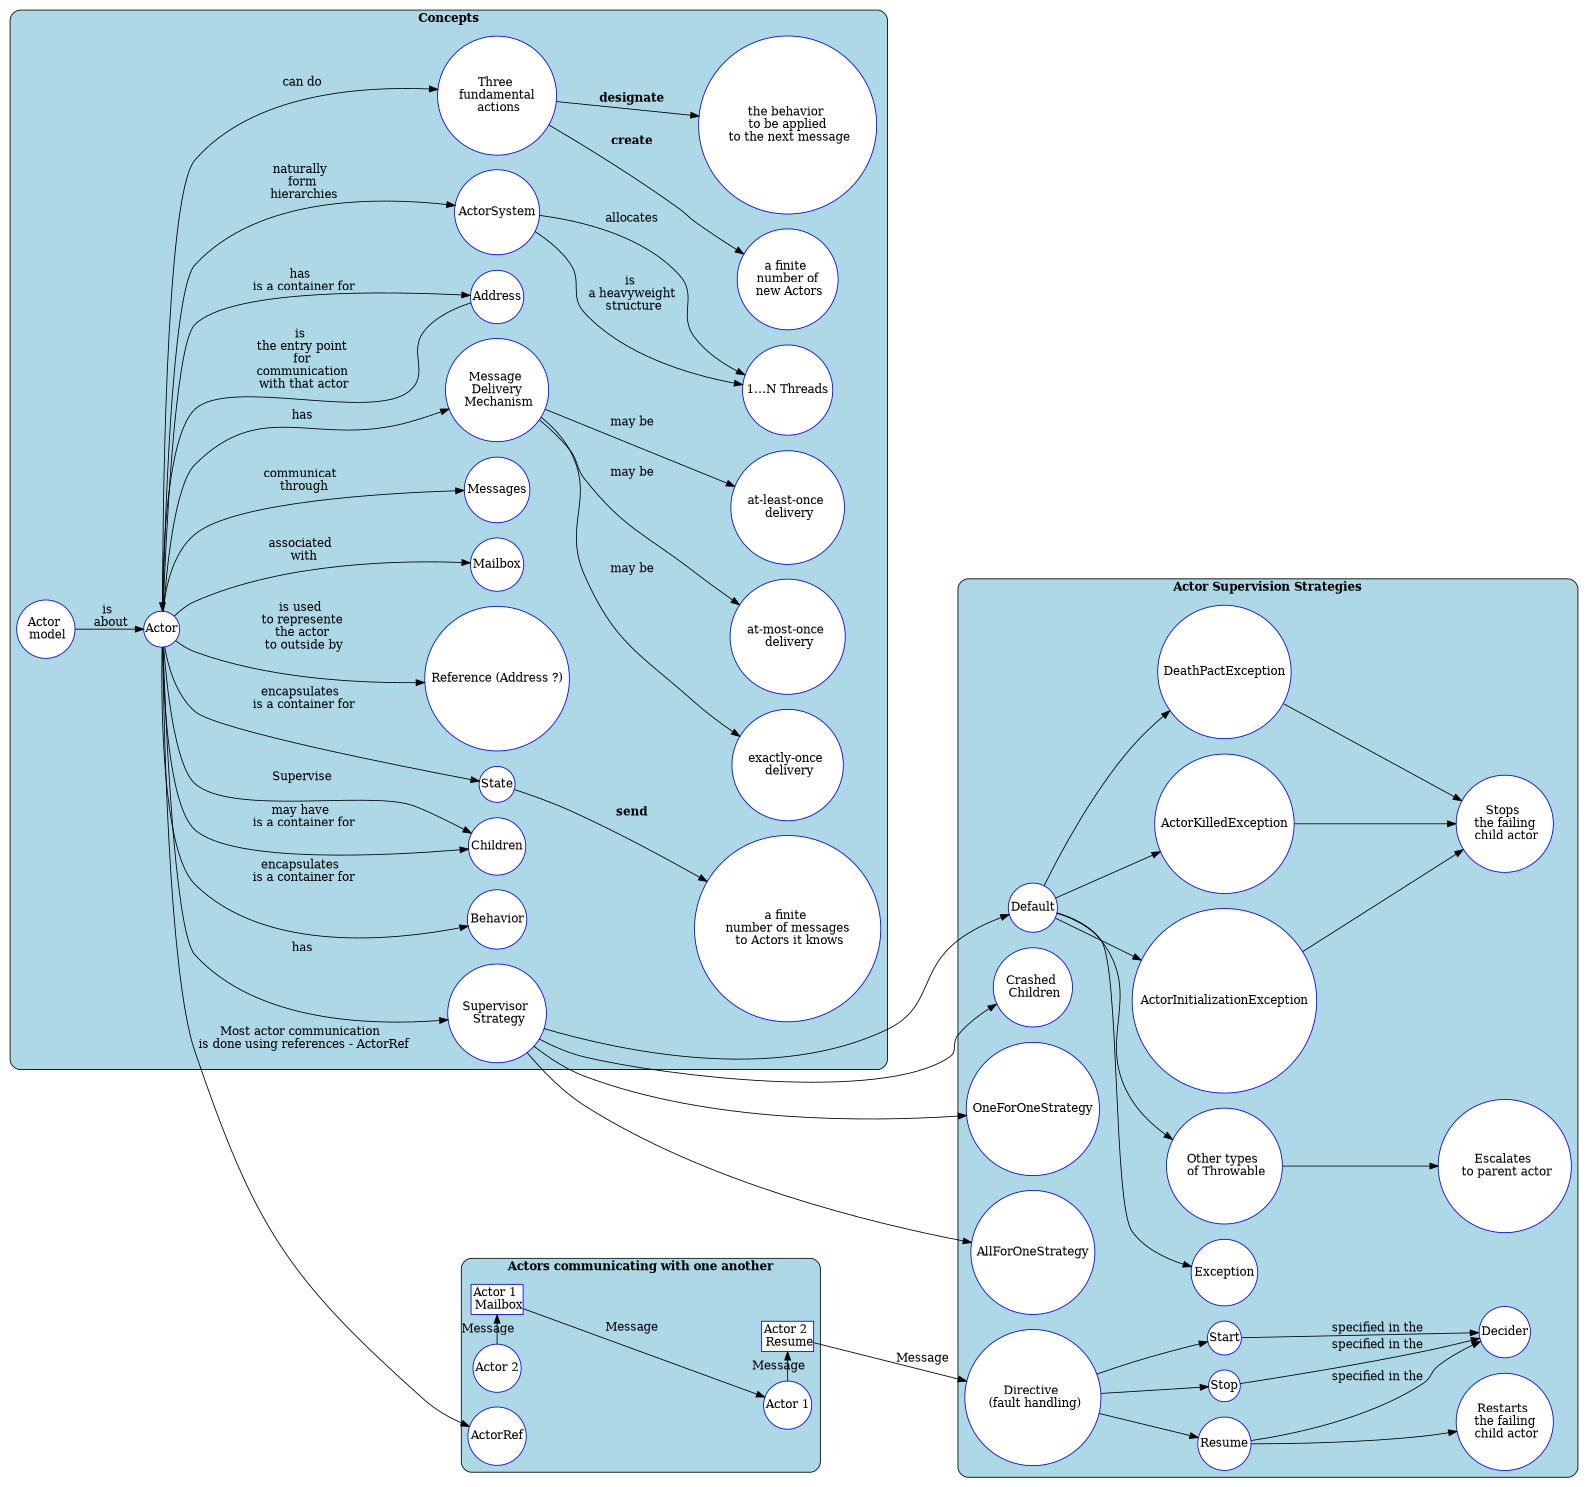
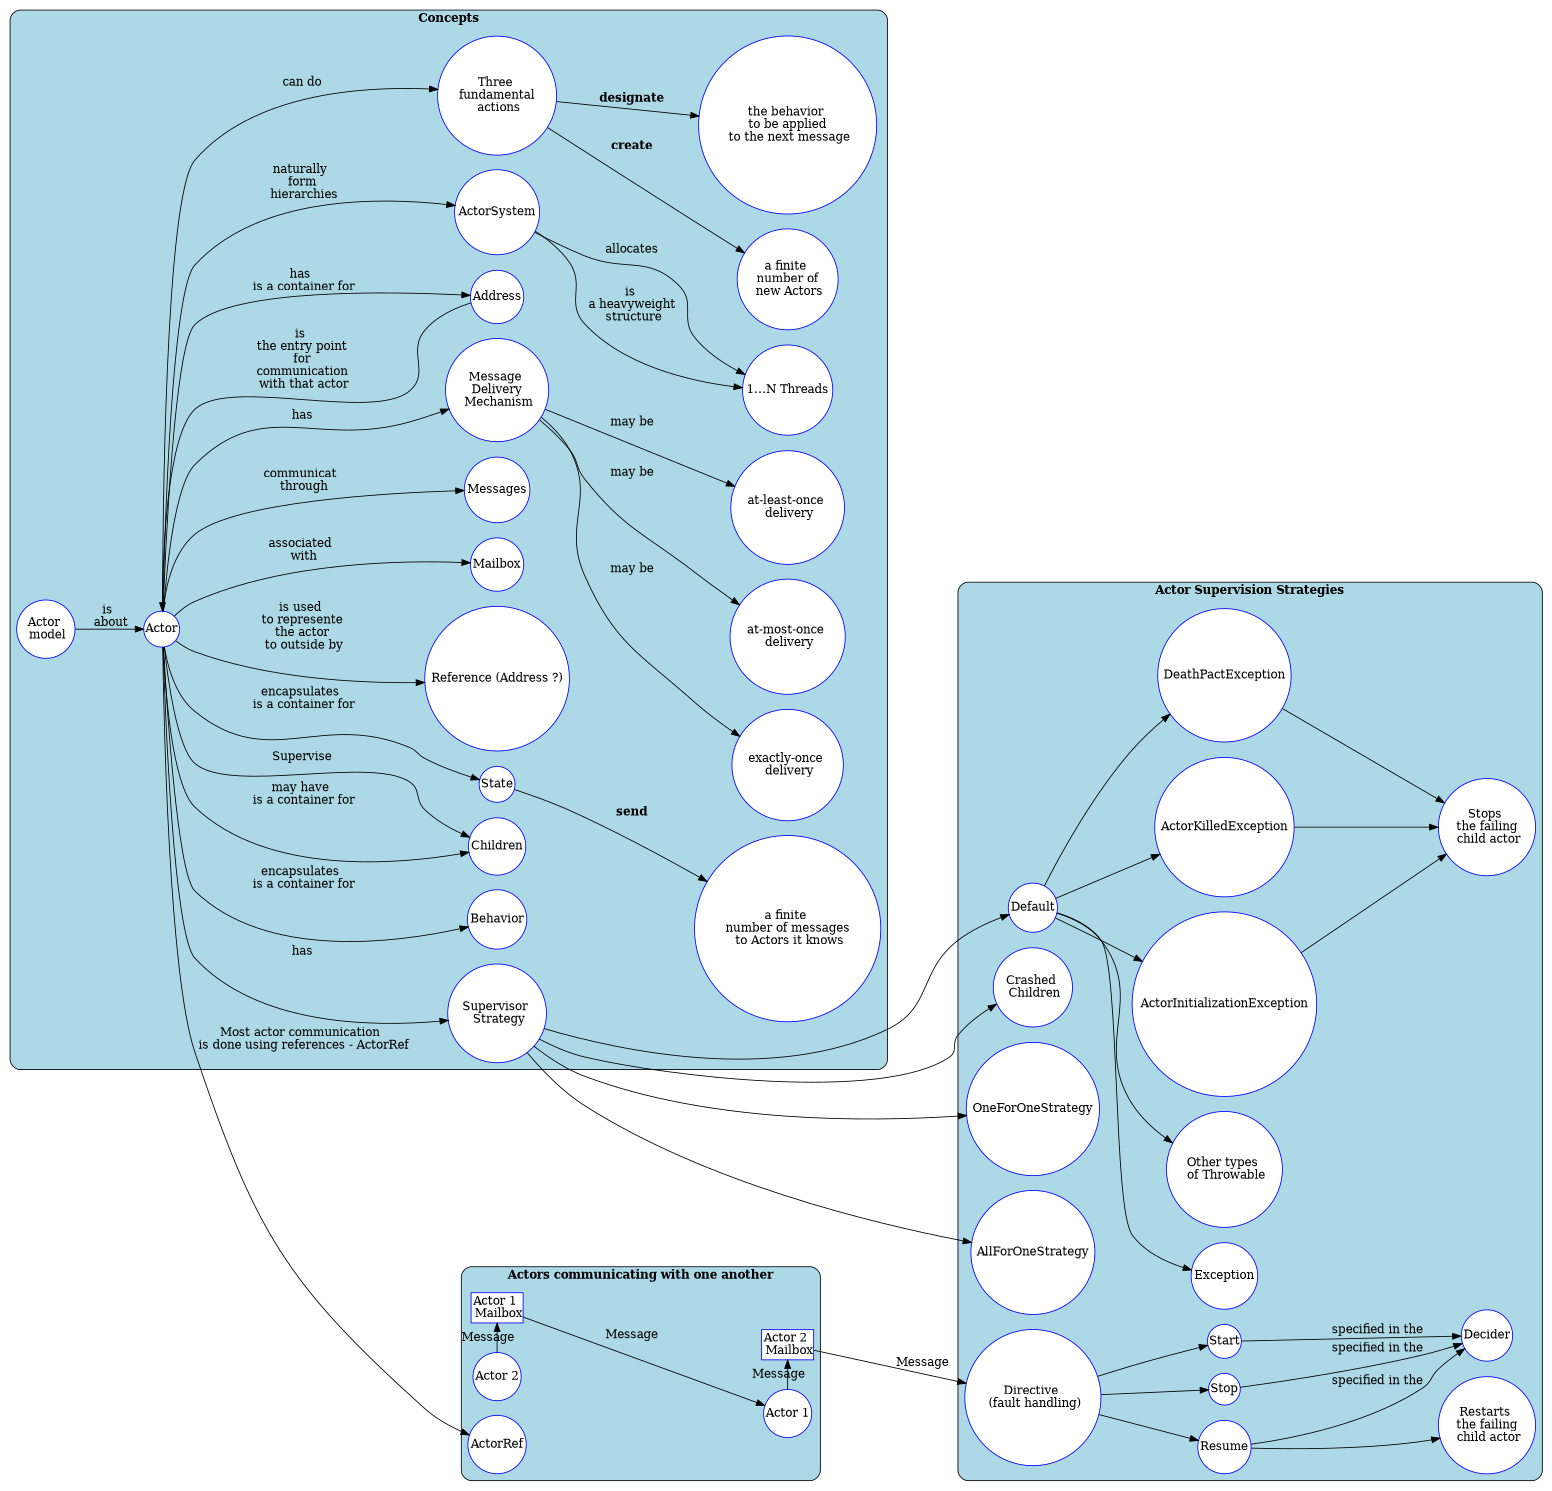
node "Escalates to parent actor": removed
node "Actor 2 Resume": label "Actor 2 Resume" -> "Actor 2 Mailbox"
